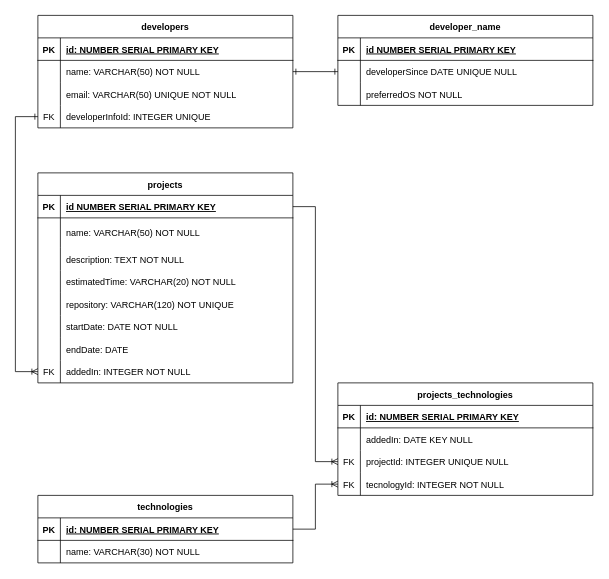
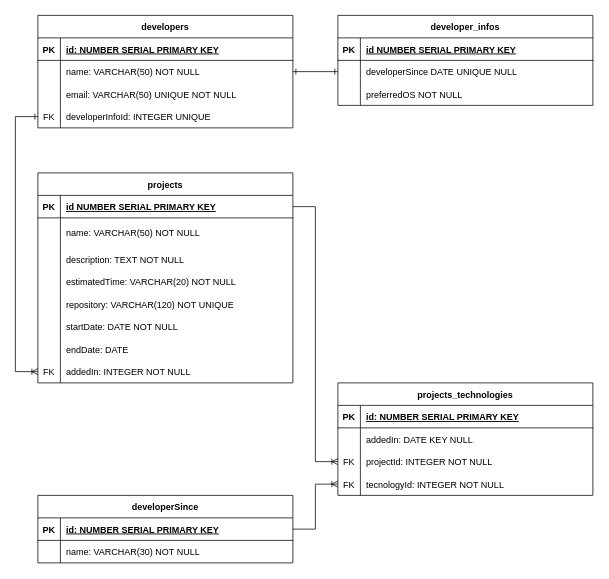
node "developer_name": label "developer_name" -> "developer_infos"
node "projectId: INTEGER UNIQUE NULL": label "projectId: INTEGER UNIQUE NULL" -> "projectId: INTEGER NOT NULL"
node "technologies": label "technologies" -> "developerSince"
